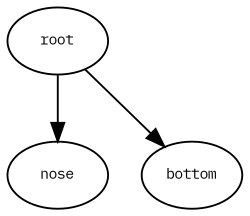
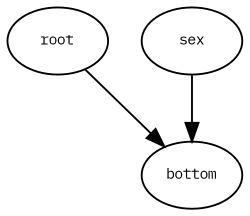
node "sex": added
node "nose": removed
